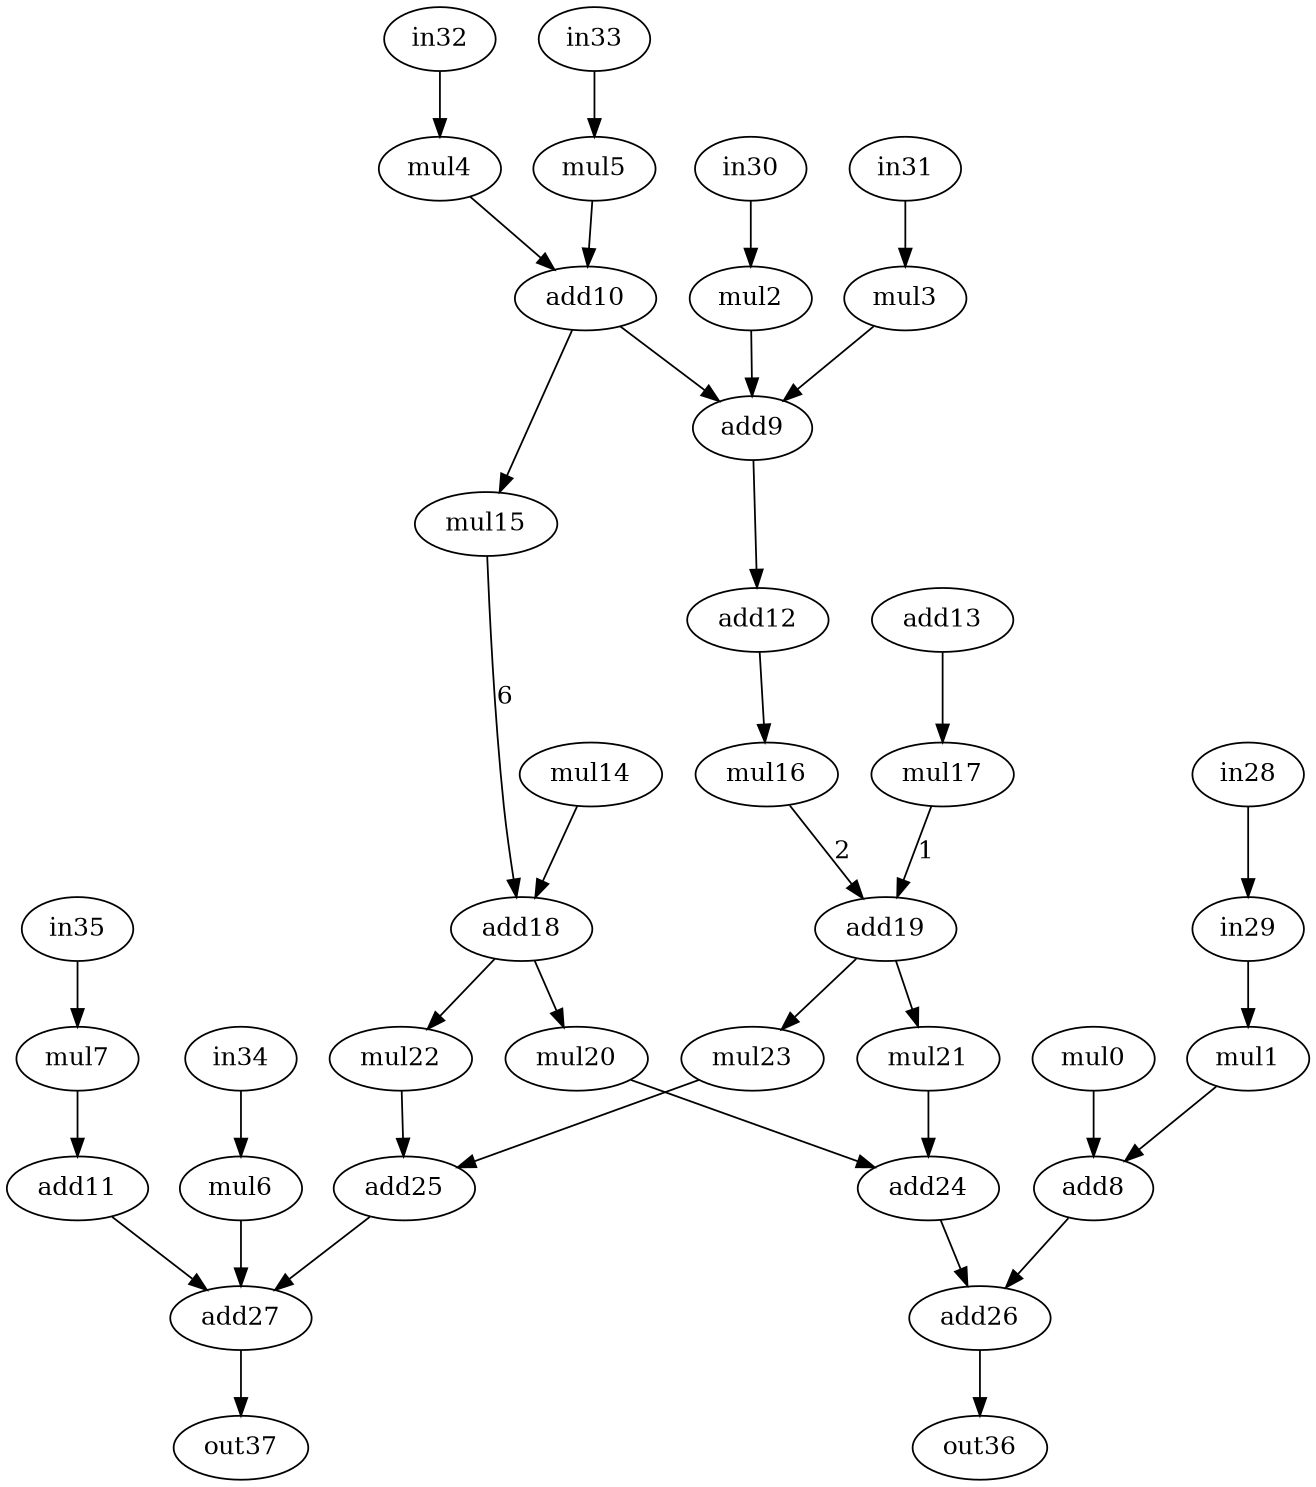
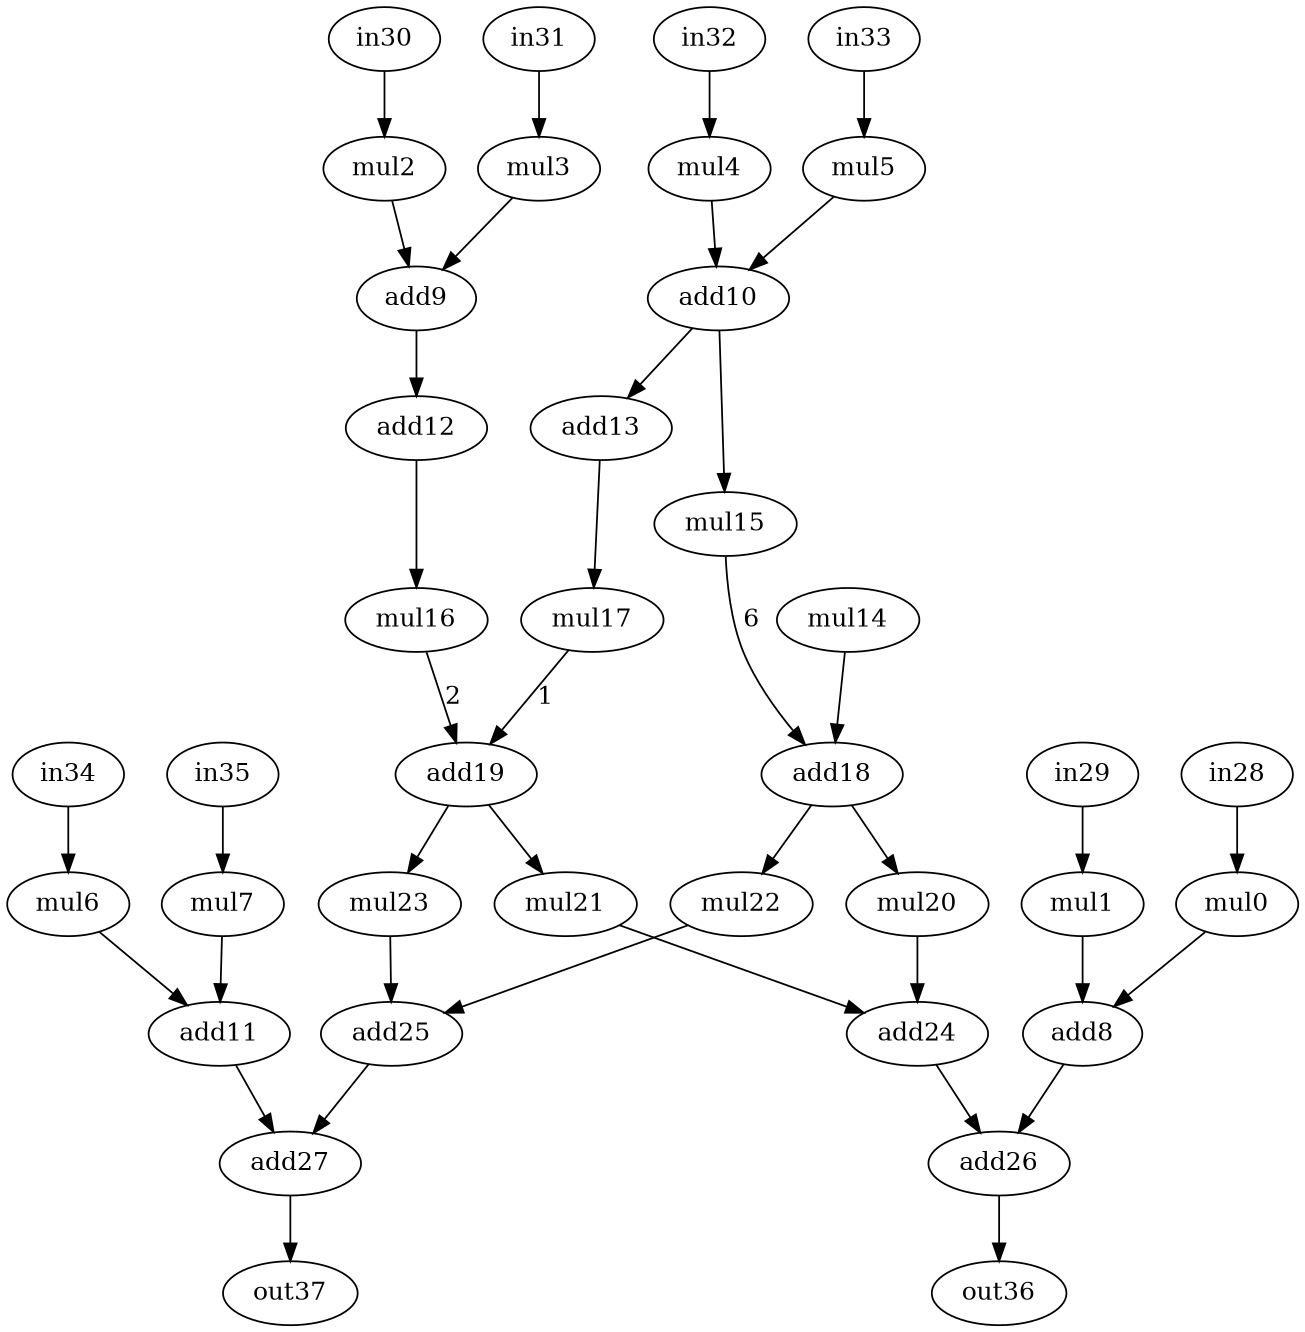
edge "add10" -> "add9": now "add10" -> "add13"
edge "in28" -> "in29": now "in28" -> "mul0"
edge "mul6" -> "add27": now "mul6" -> "add11"
